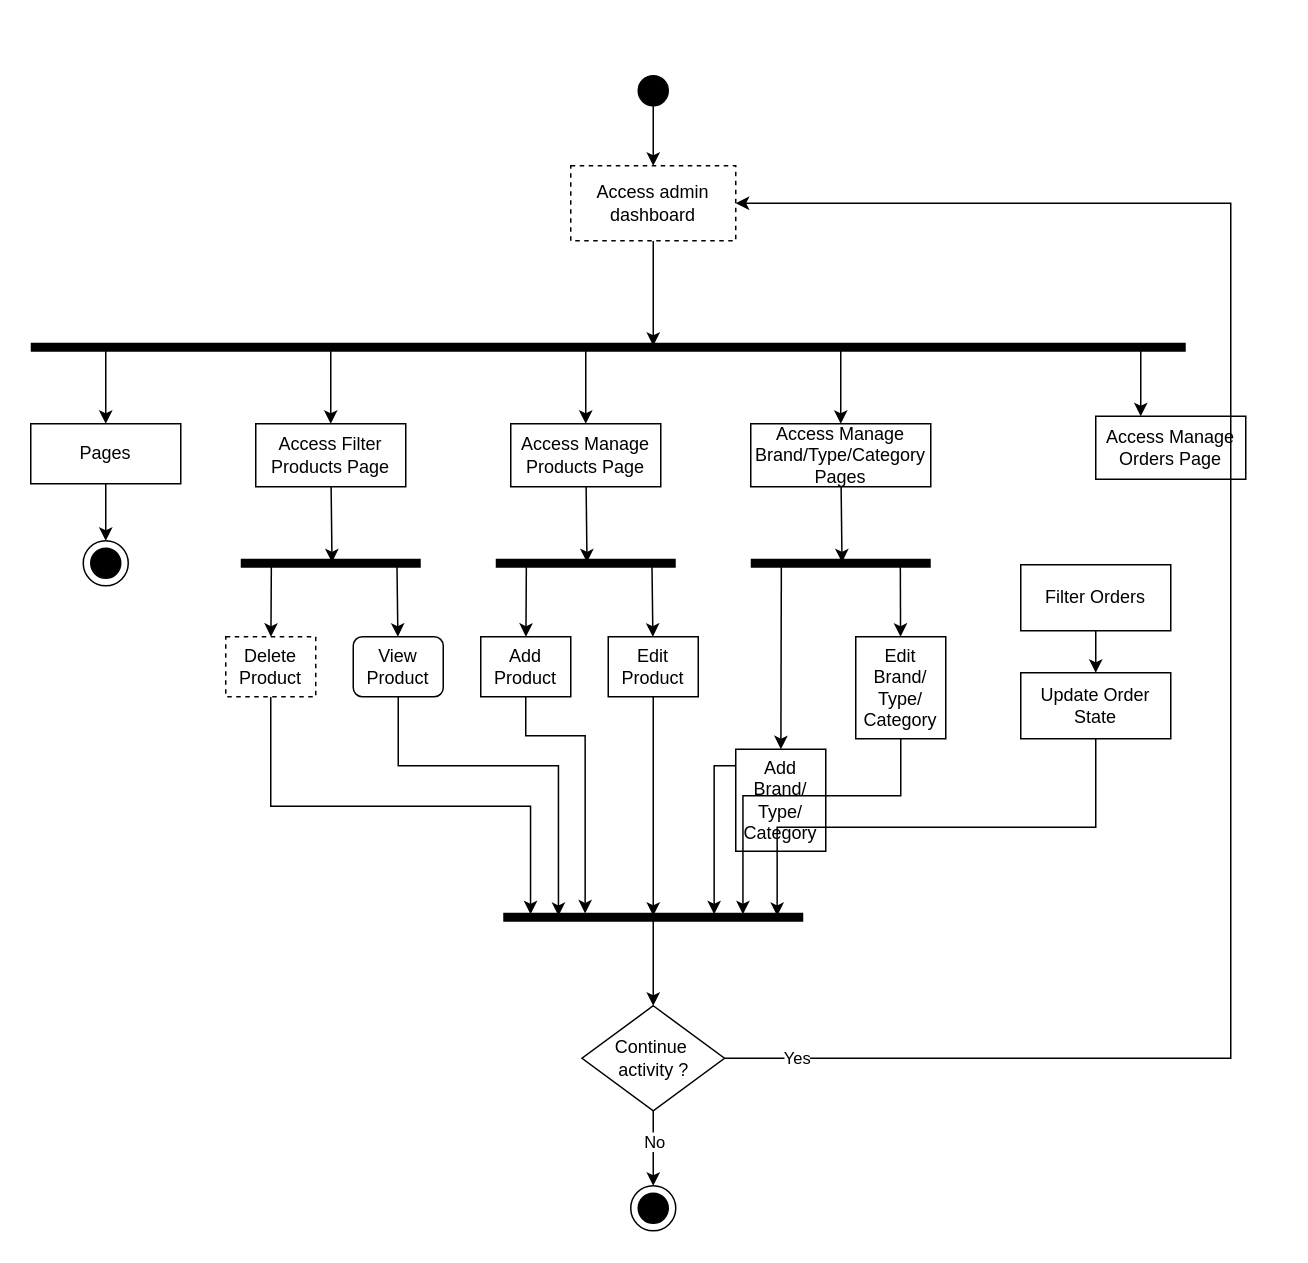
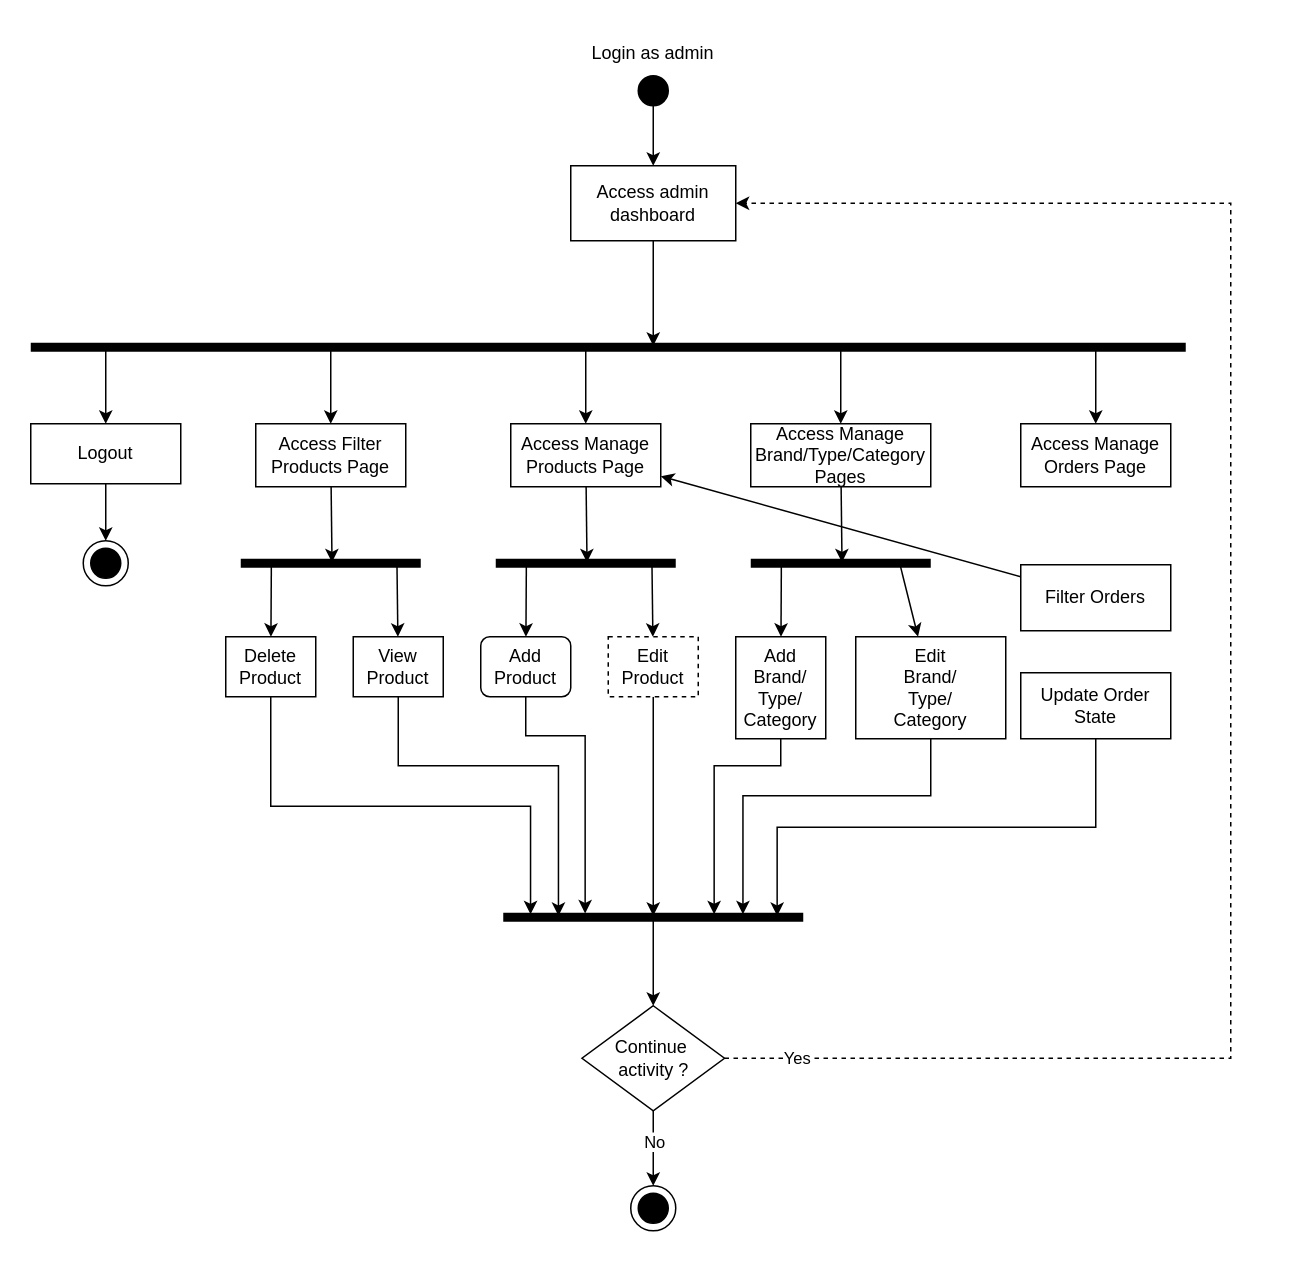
node "Login as admin": added
node "Access admin dashboard": style dashed -> solid
node "Access Manage Orders Page": moved (1171, 448) -> (1096, 455)
node "Pages": label "Pages" -> "Logout"
edge "Continue activity ?" -> "Access admin dashboard": style solid -> dashed
edge "Filter Orders" -> "Update Order State": now "Filter Orders" -> "Access Manage Products Page"
node "Delete Product": style dashed -> solid
node "View Product": shape rounded rectangle -> rectangle
node "Add Product": shape rectangle -> rounded rectangle
node "Edit Product": style solid -> dashed
node "Edit Brand/ Type/ Category": size 90x102 -> 150x102
node "Add Brand/ Type/ Category": moved (781, 800) -> (781, 688)
